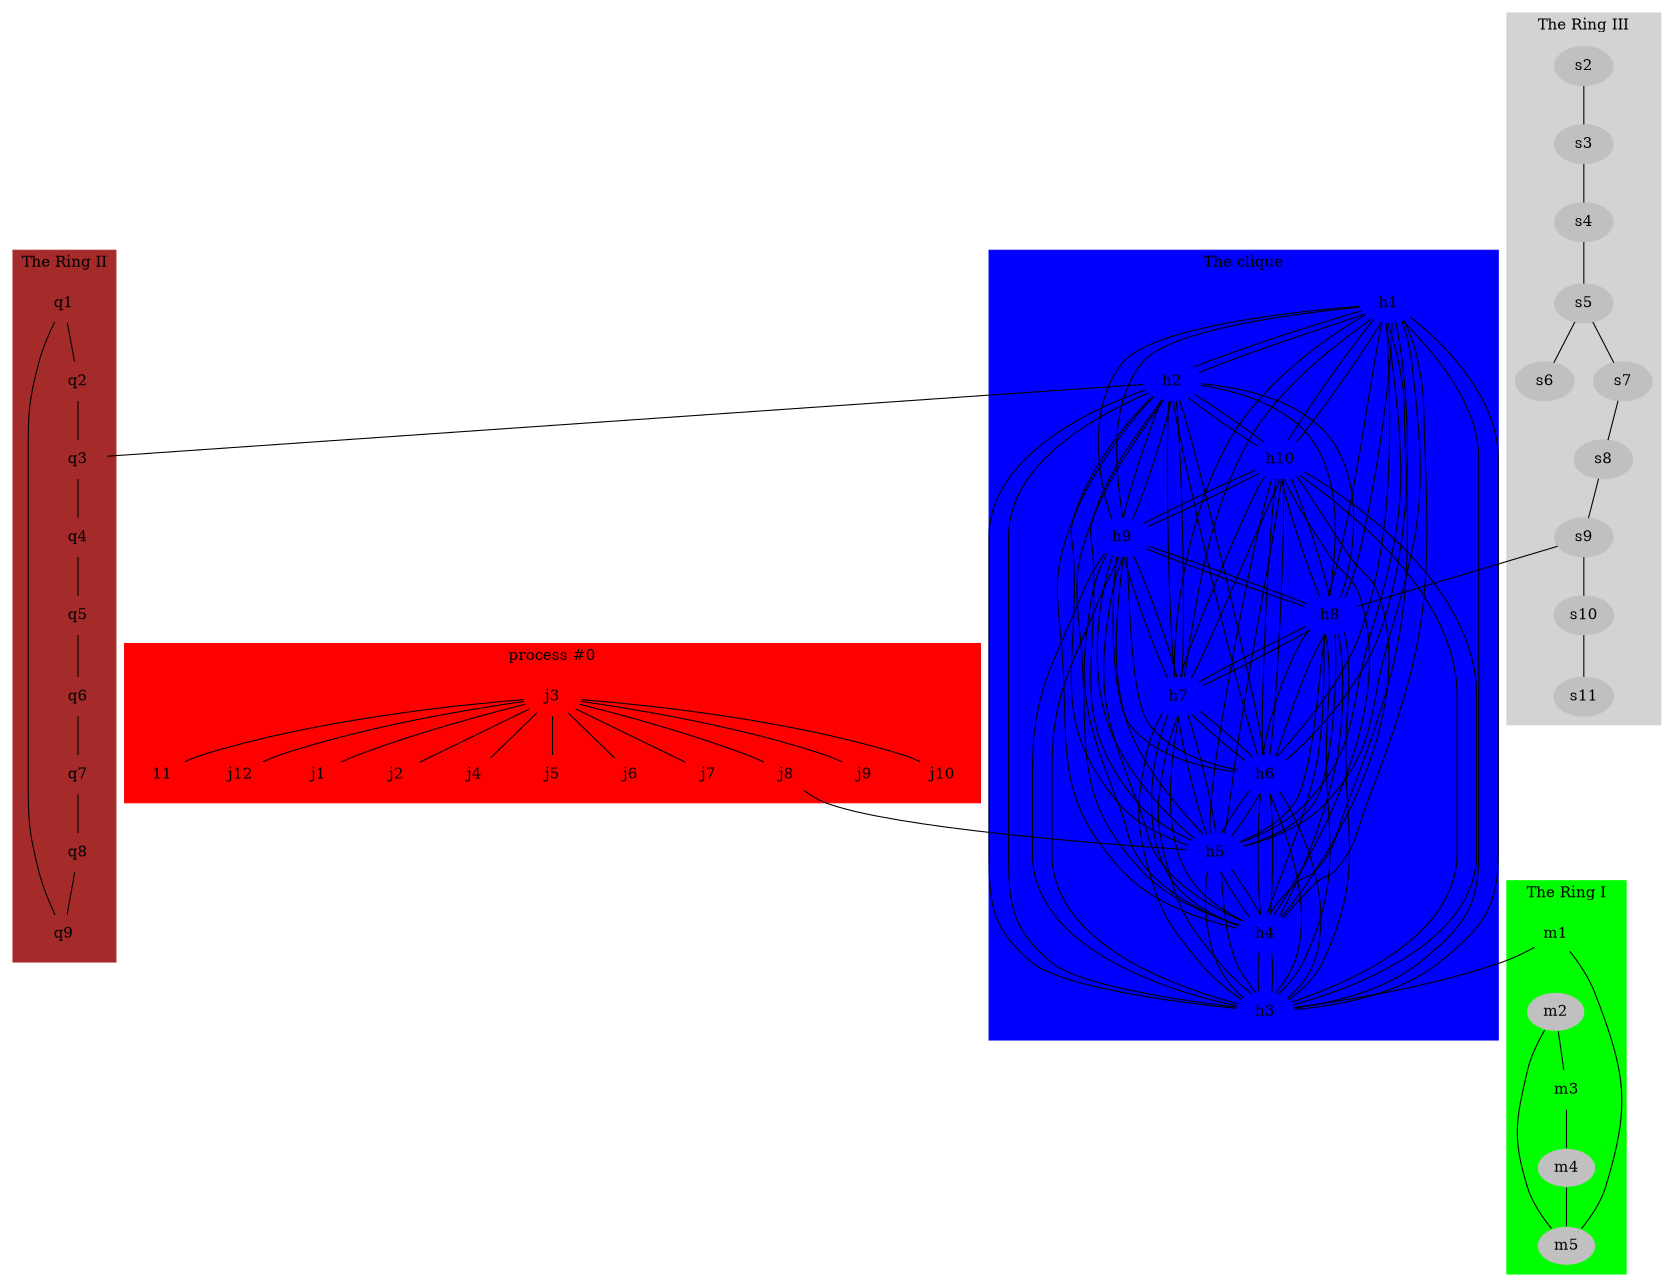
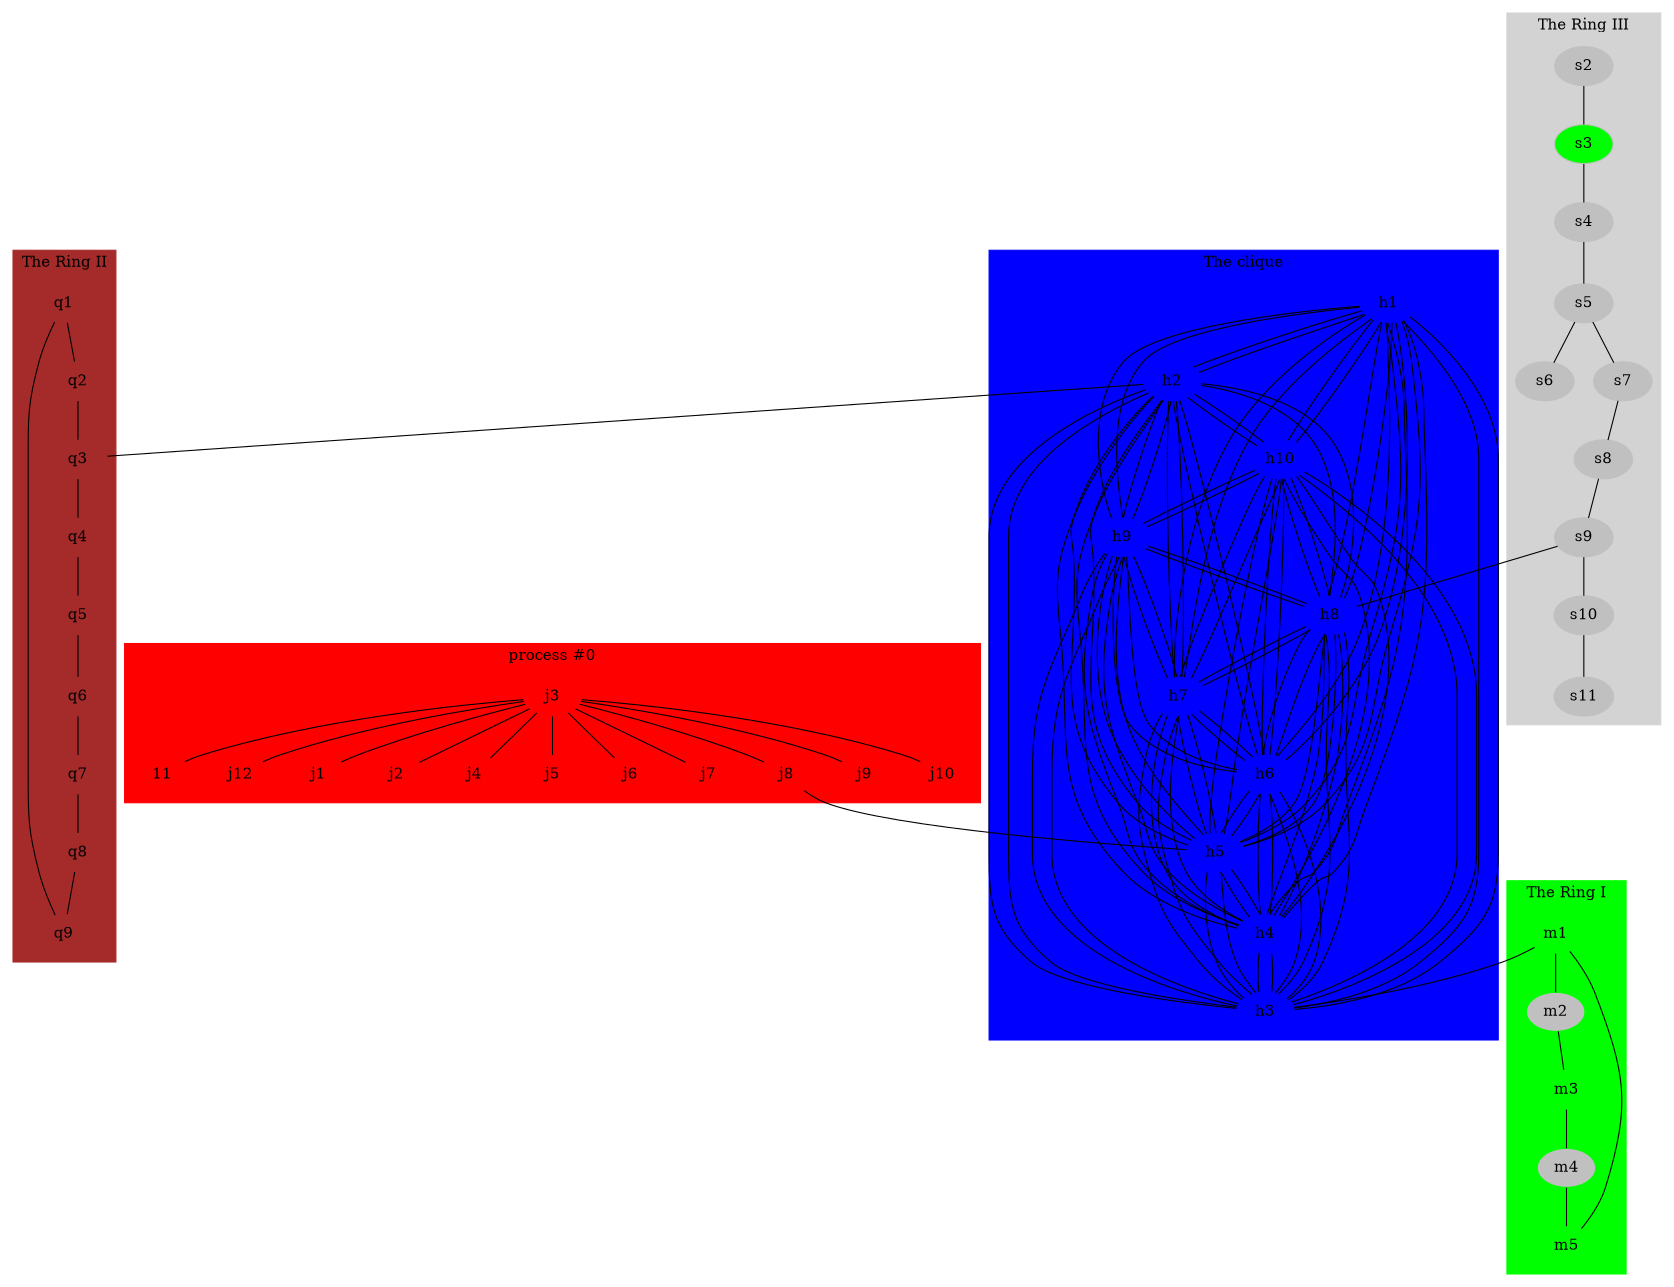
node "s3": fillcolor grey -> green
edge "m2" -- "m5": now "m2" -- "m1"
node "m5": fillcolor grey -> green
